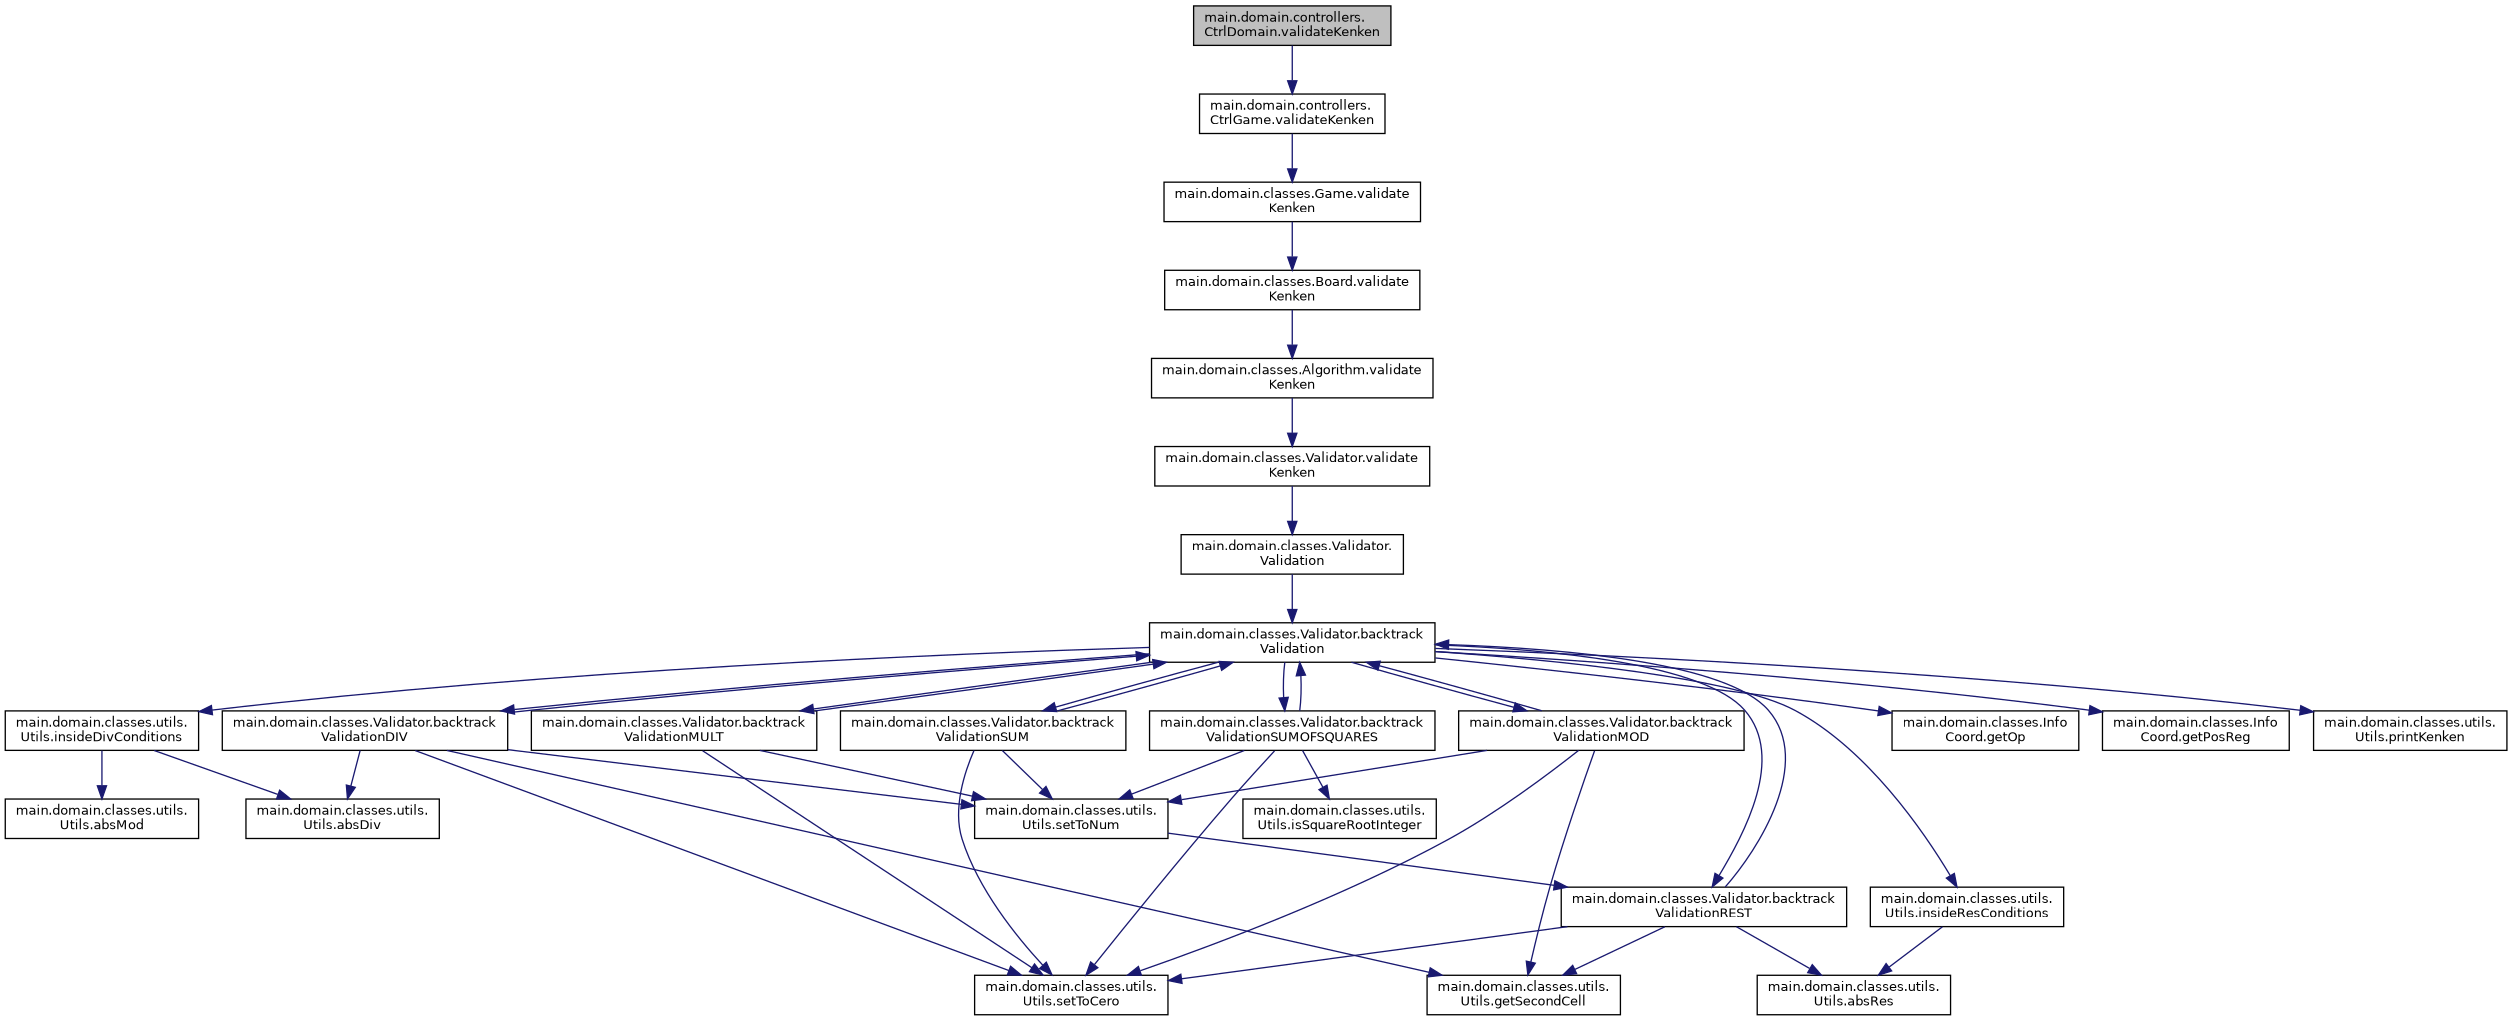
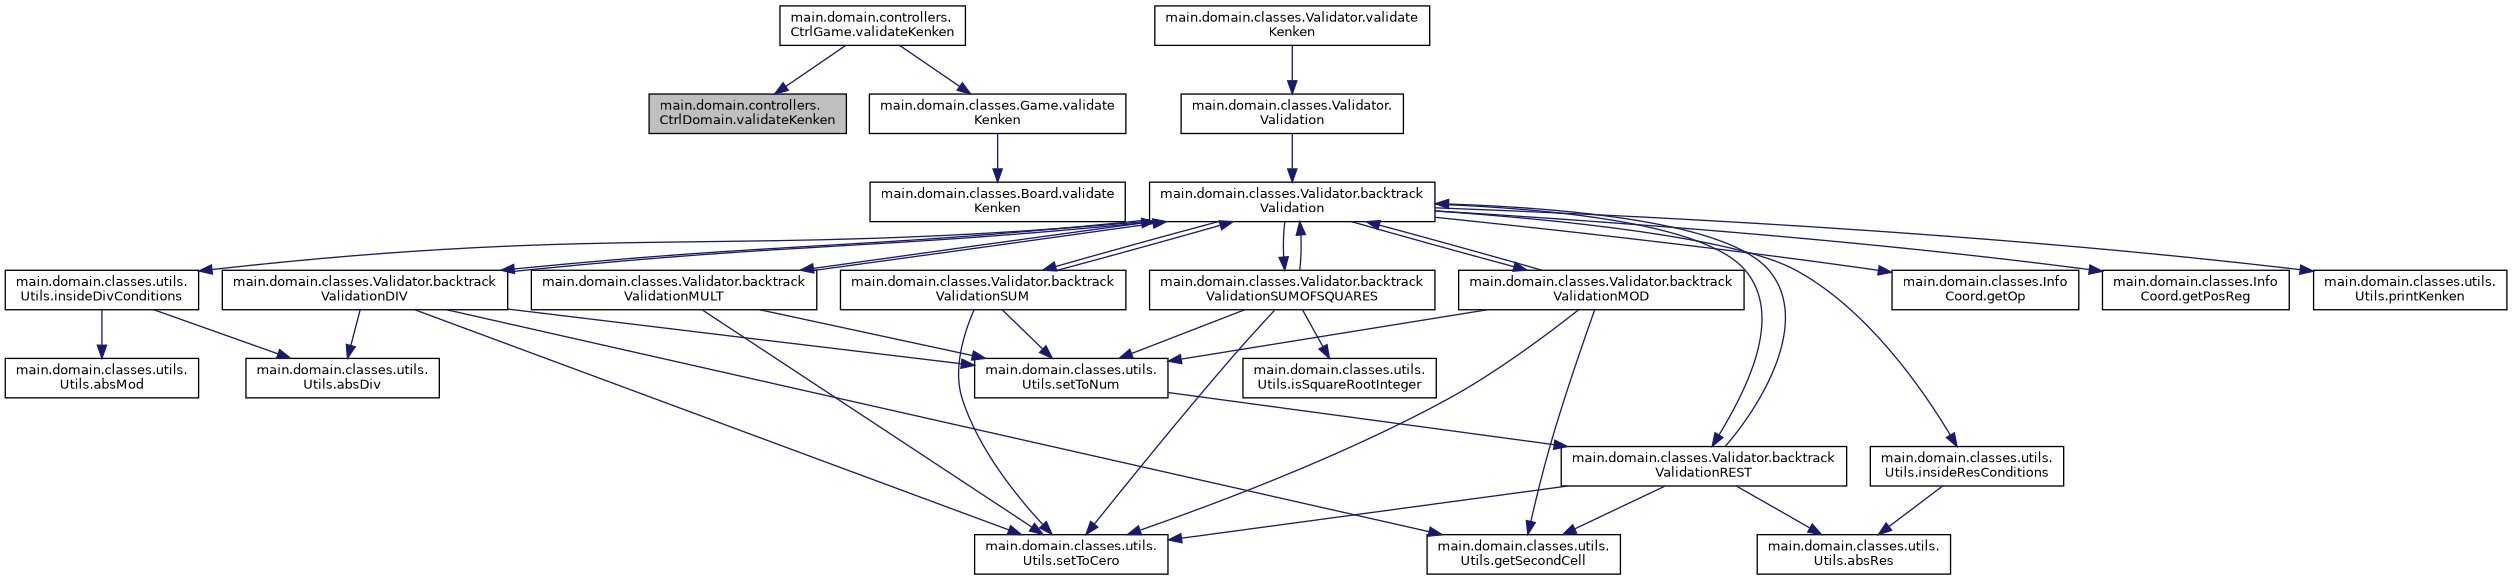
edge "main.domain.controllers. CtrlDomain.validateKenken" -> "main.domain.controllers. CtrlGame.validateKenken": reversed
node "main.domain.classes.Algorithm.validate Kenken": removed
